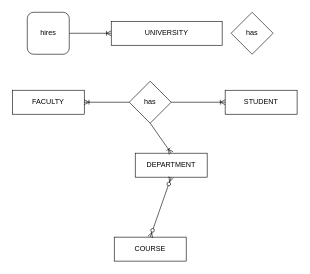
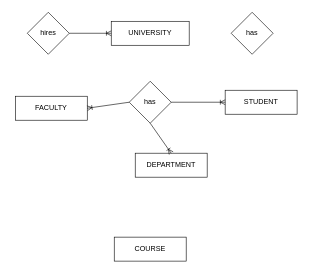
node "hires": shape rounded rectangle -> diamond
node "UNIVERSITY": size 111x24 -> 78x24
node "FACULTY": moved (48, 102) -> (51, 108)
edge "DEPARTMENT" -- "COURSE": removed
